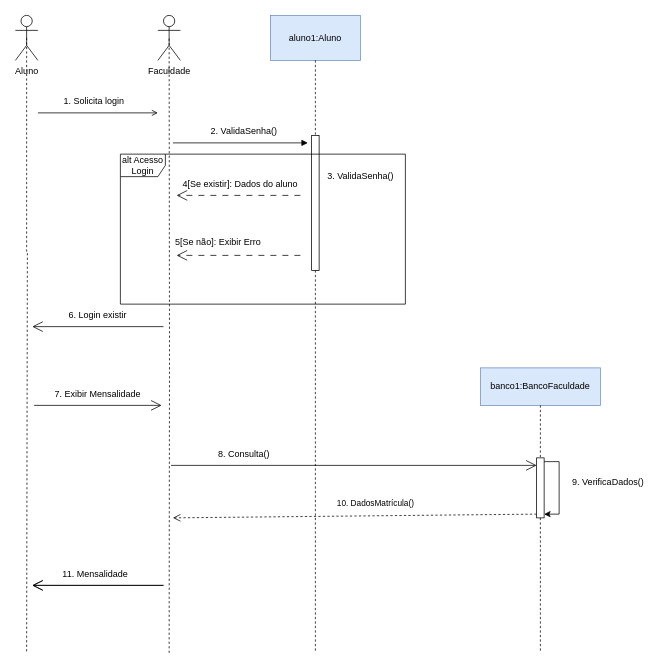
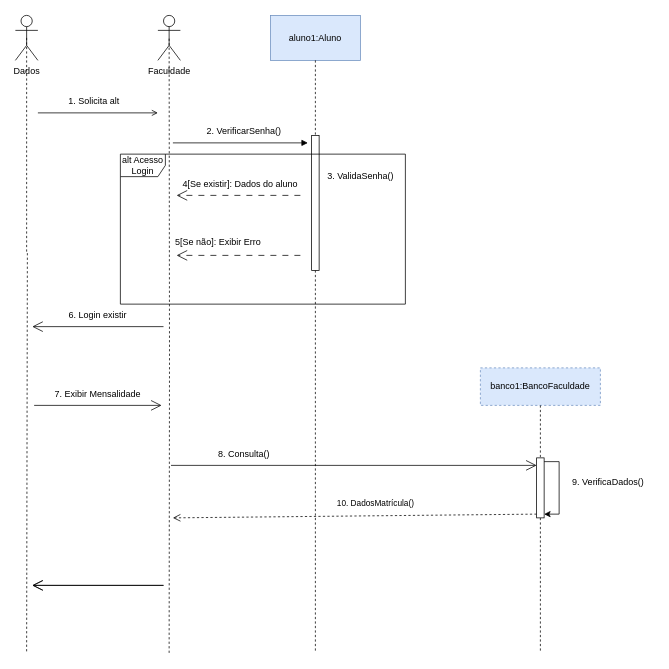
node "Aluno": label "Aluno" -> "Dados"
node "1. Solicita login": label "1. Solicita login" -> "1. Solicita alt"
node "2. ValidaSenha()": label "2. ValidaSenha()" -> "2. VerificarSenha()"
node "banco1:BancoFaculdade": style solid -> dashed
node "11. Mensalidade": removed
